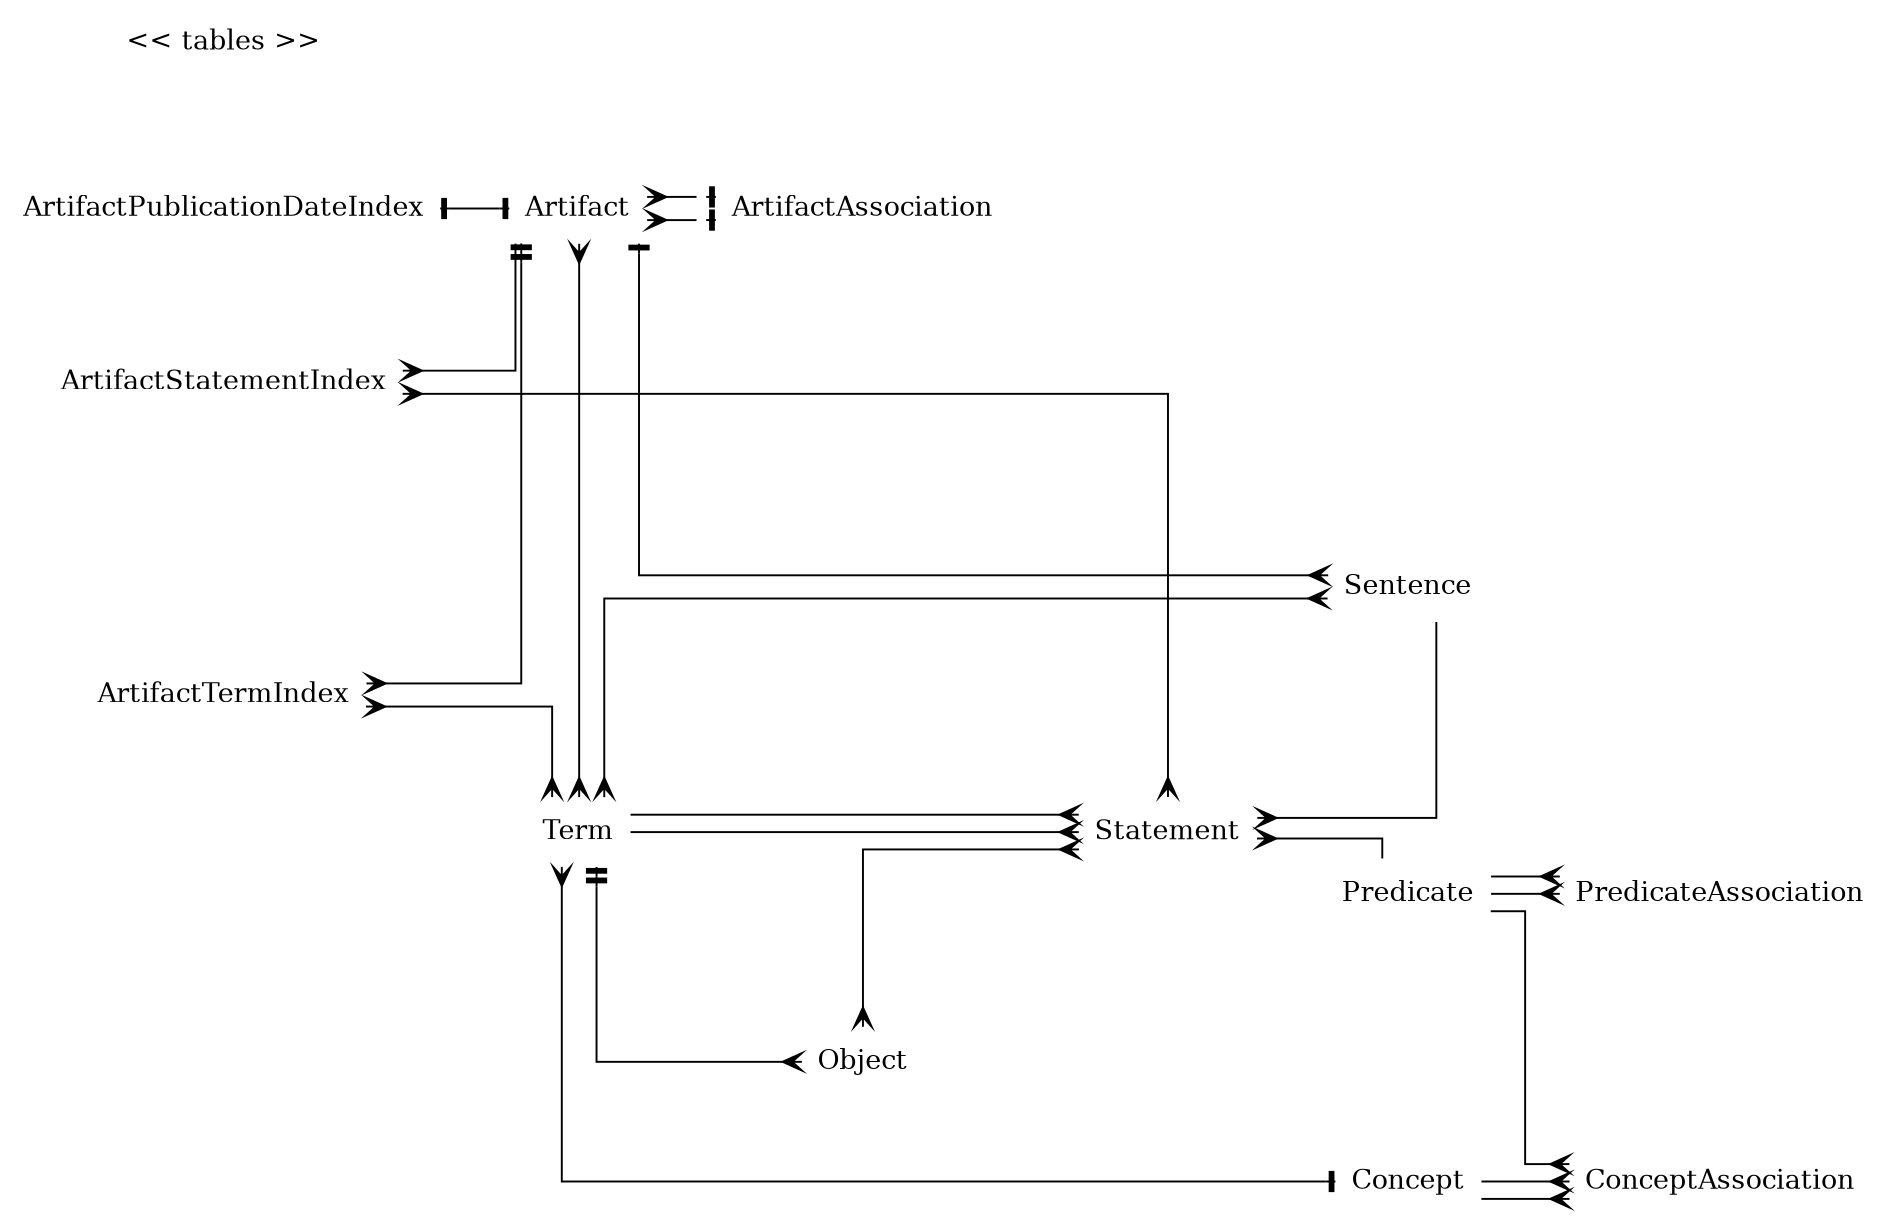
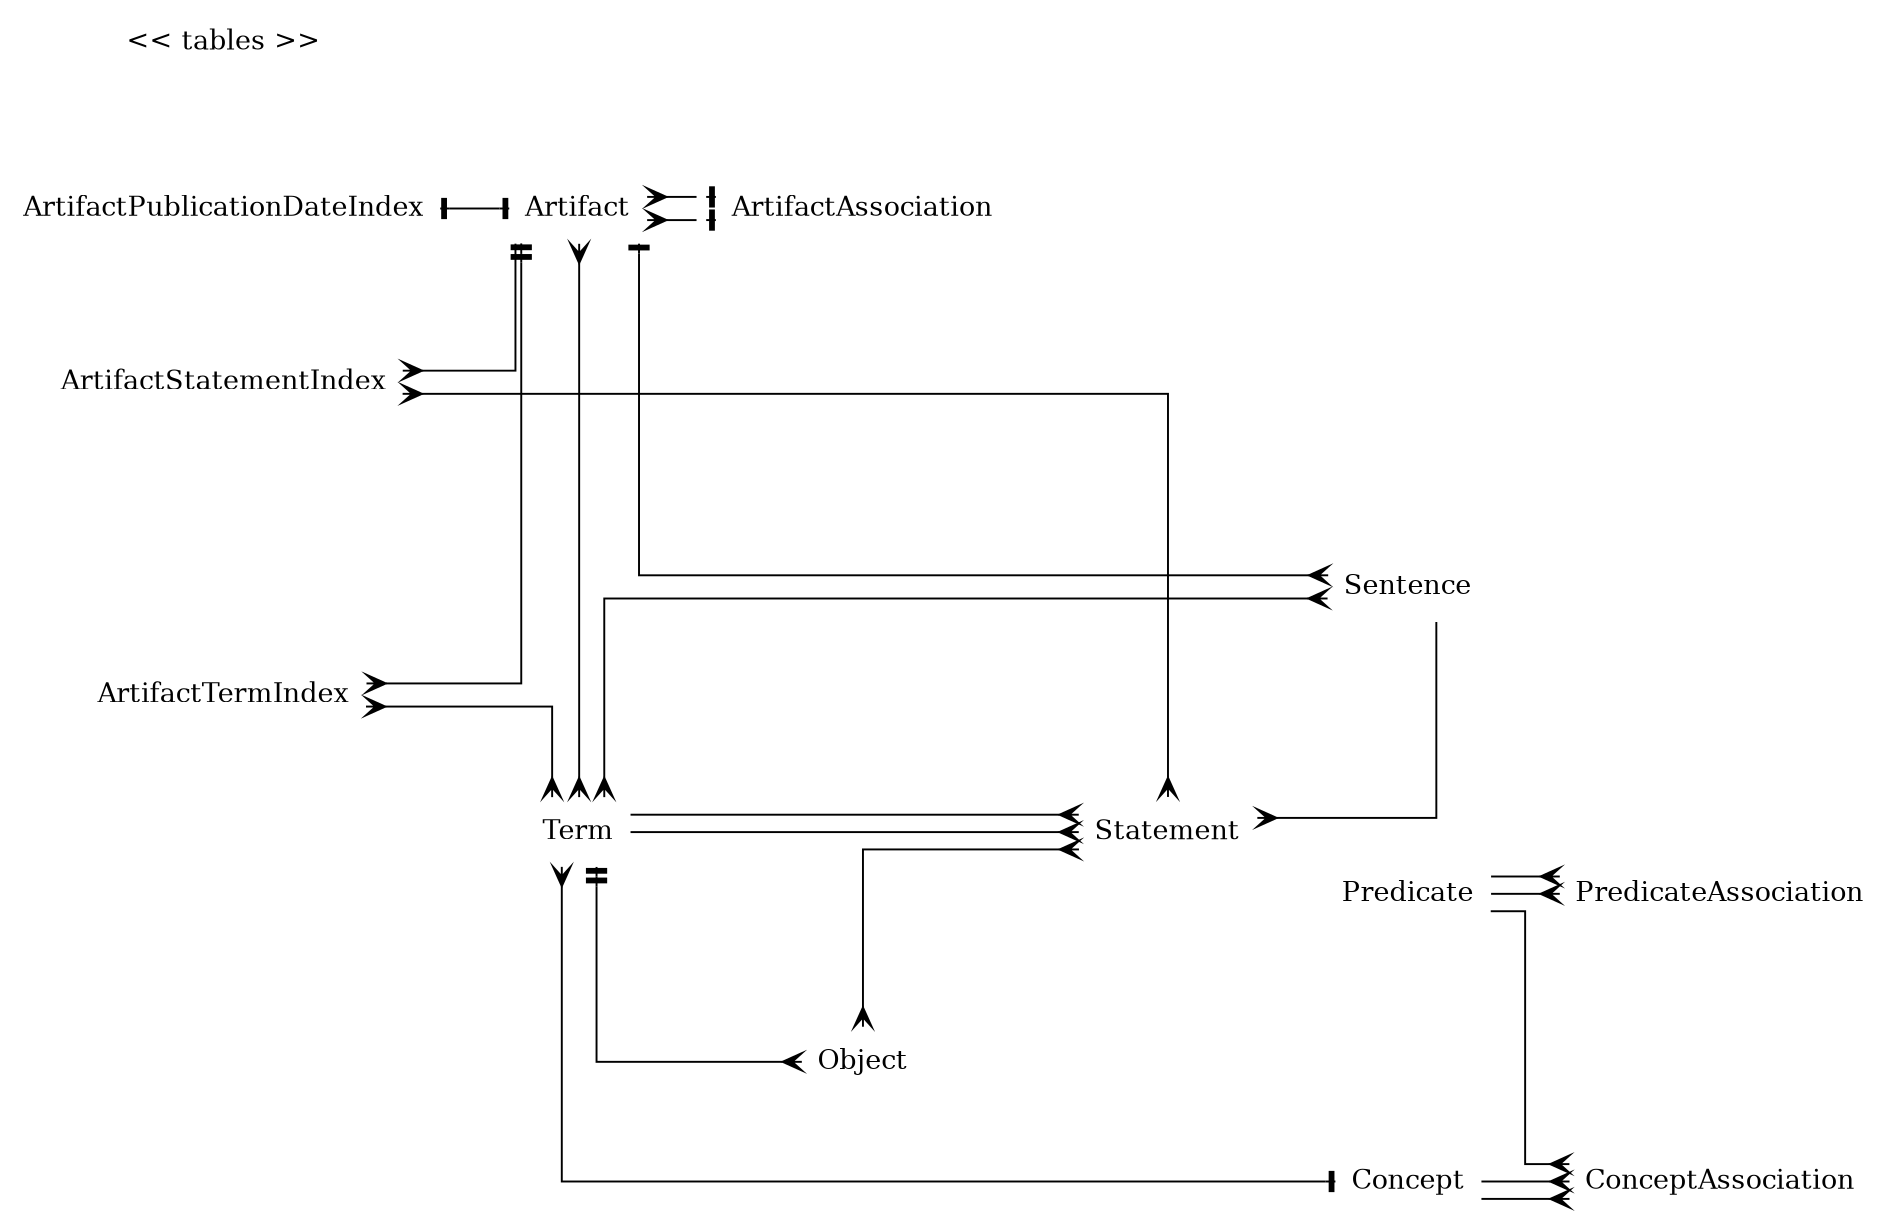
edge "Statement" -- "Predicate": removed
